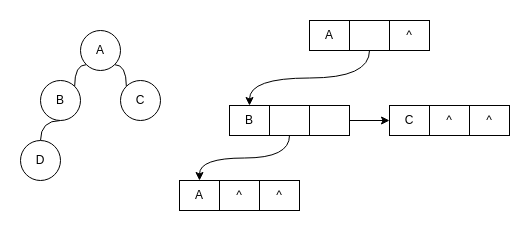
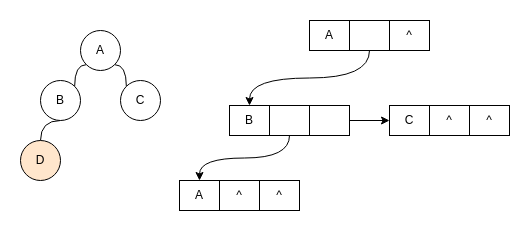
node "D": fillcolor #ffffff -> #ffe6cc
